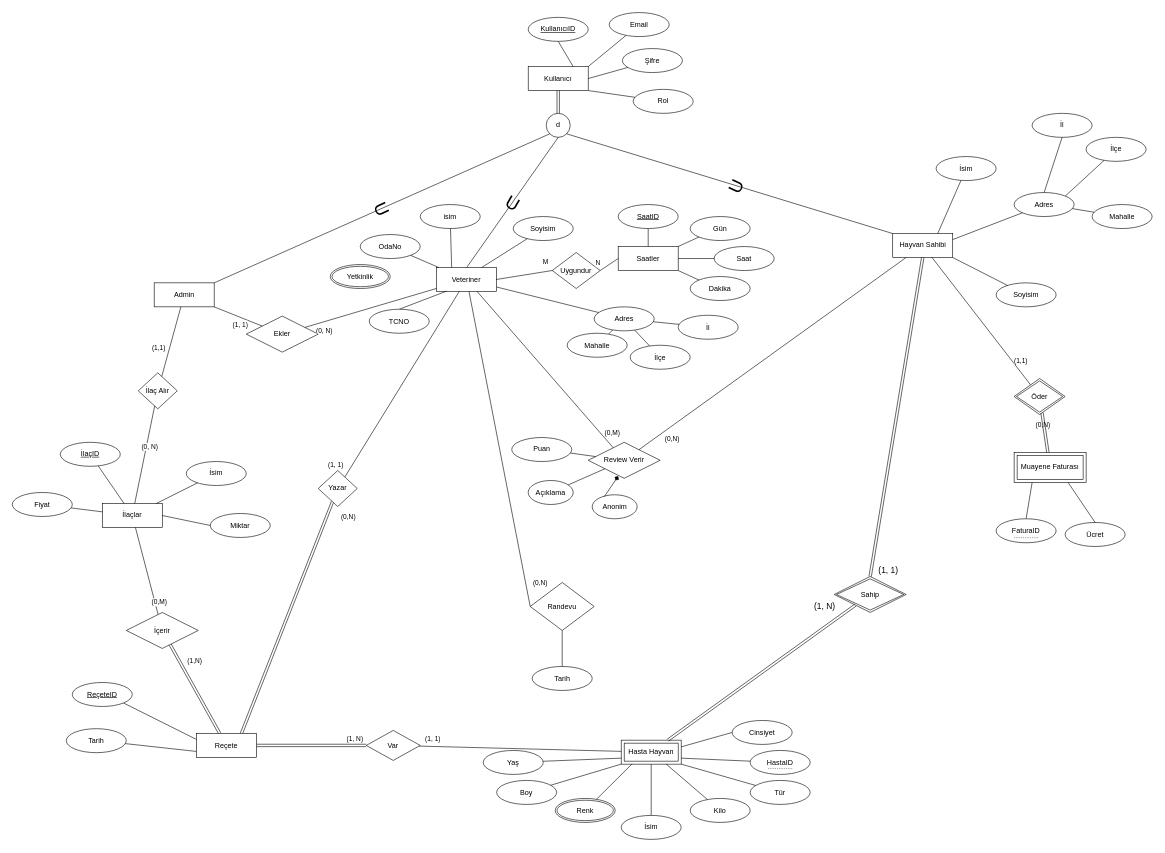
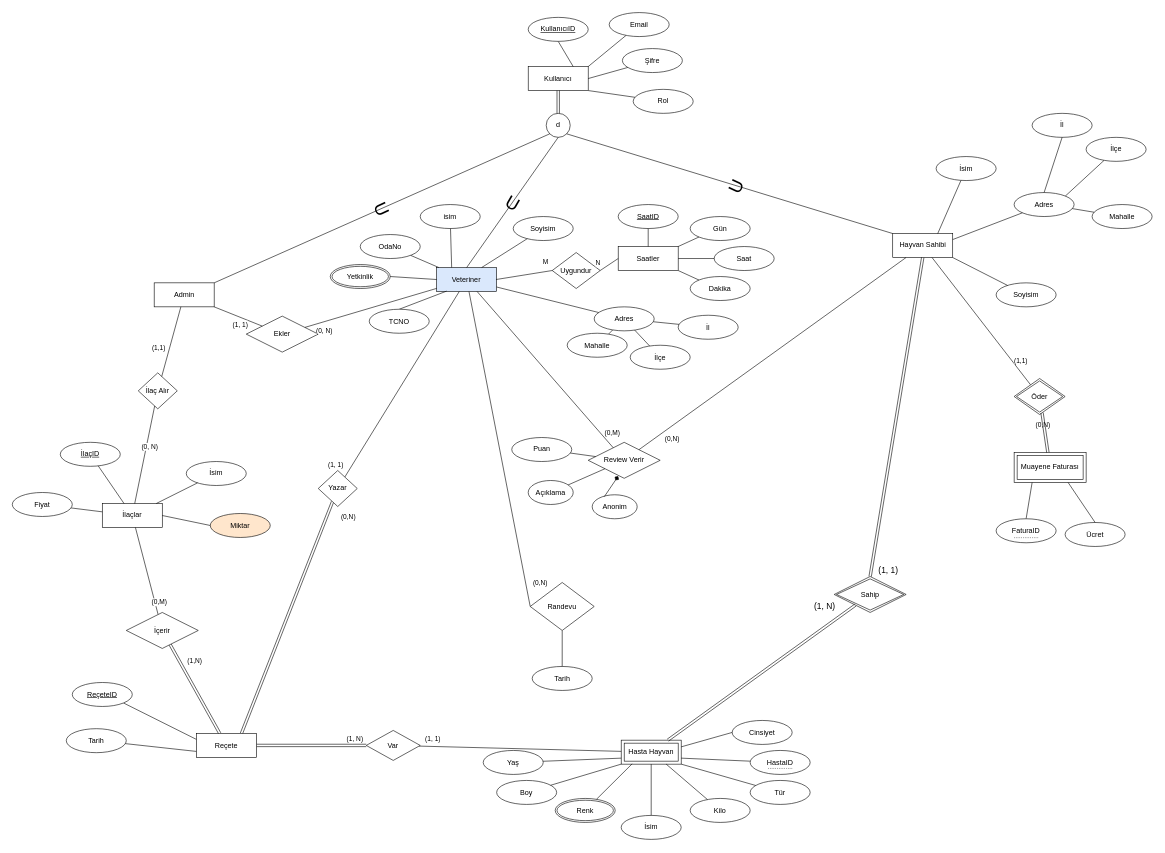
edge "Yetkinlik" -- "Veteriner": added
node "Veteriner": fillcolor #ffffff -> #dae8fc
node "Miktar": fillcolor #ffffff -> #ffe6cc
